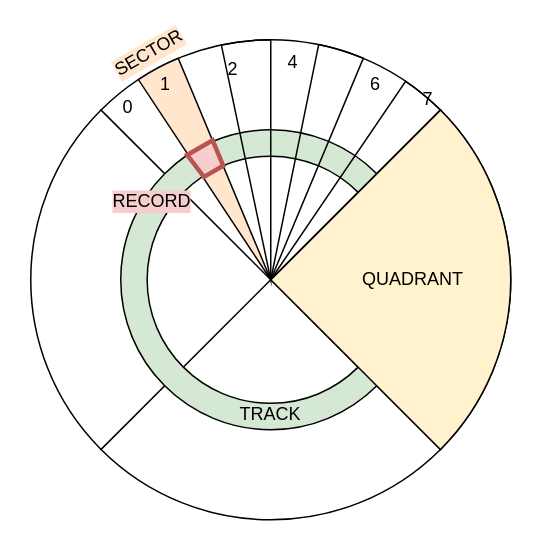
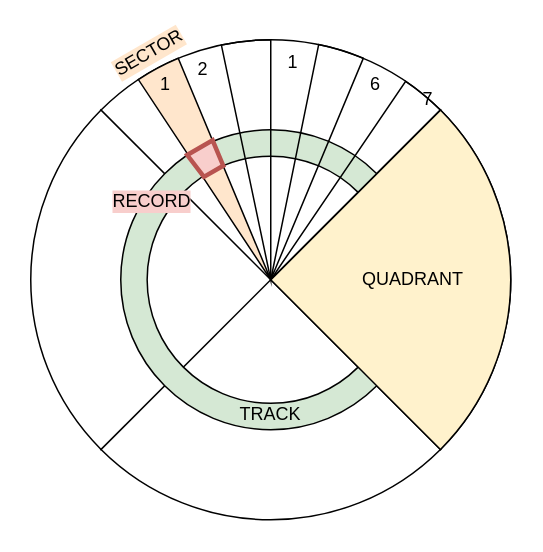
node "4": label "4" -> "1"
node "2": moved (233, 70) -> (203, 70)
node "0": removed
